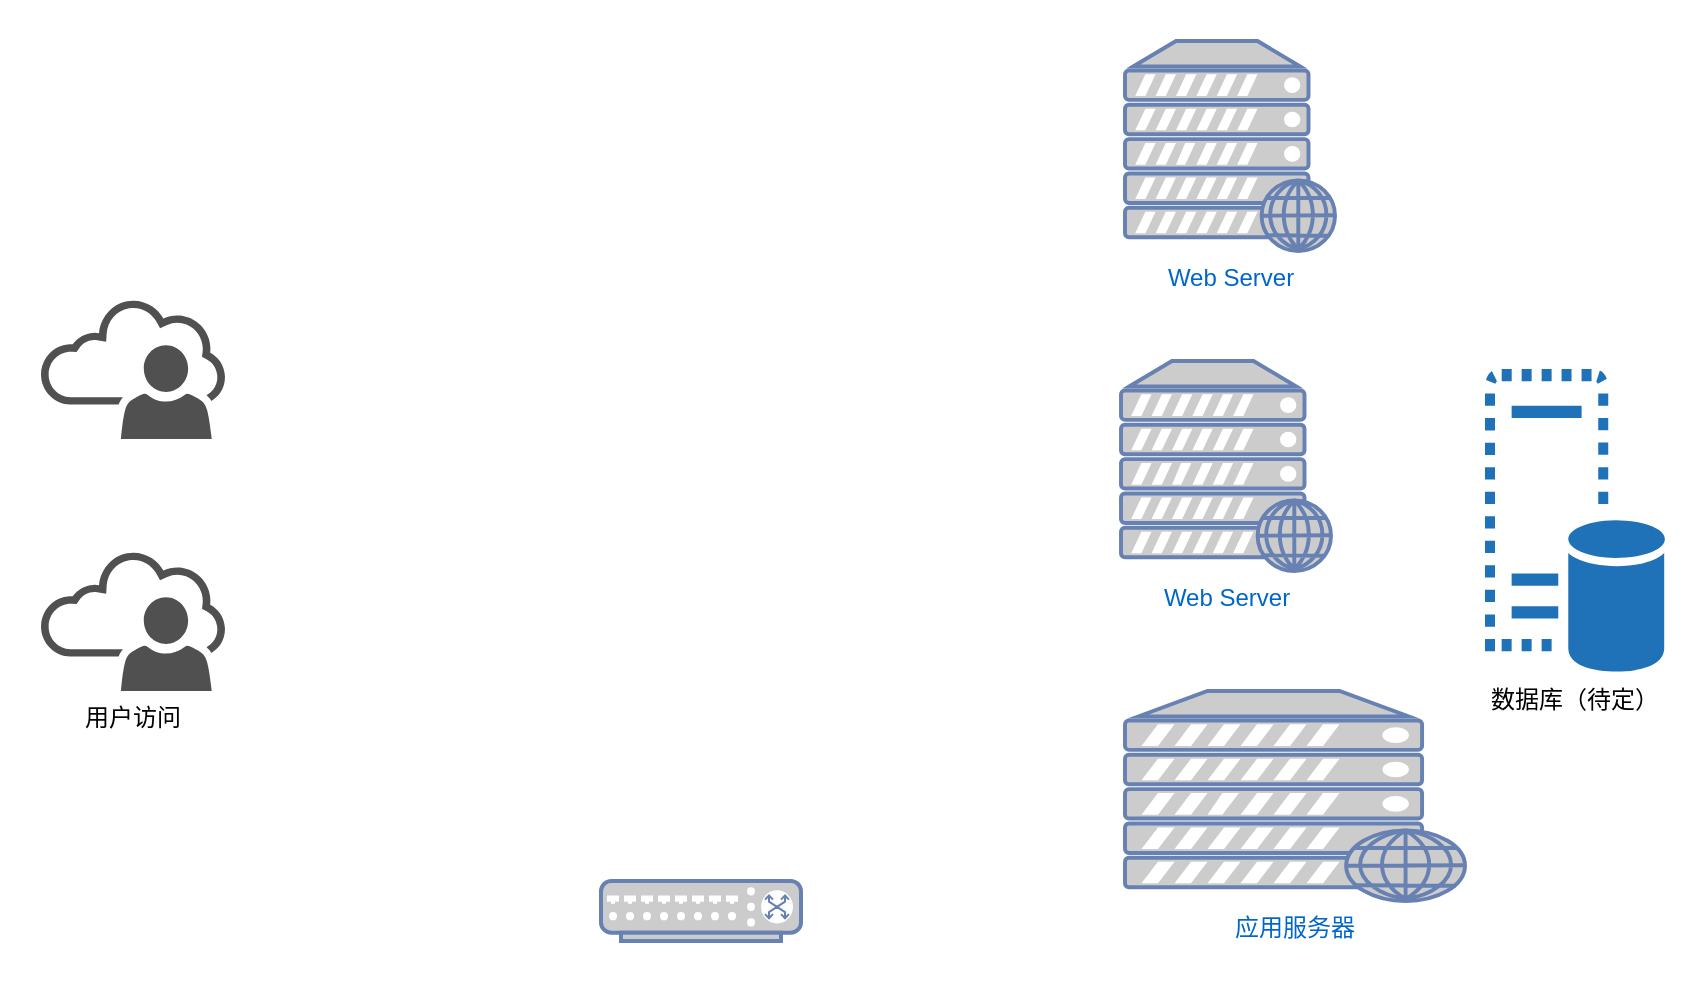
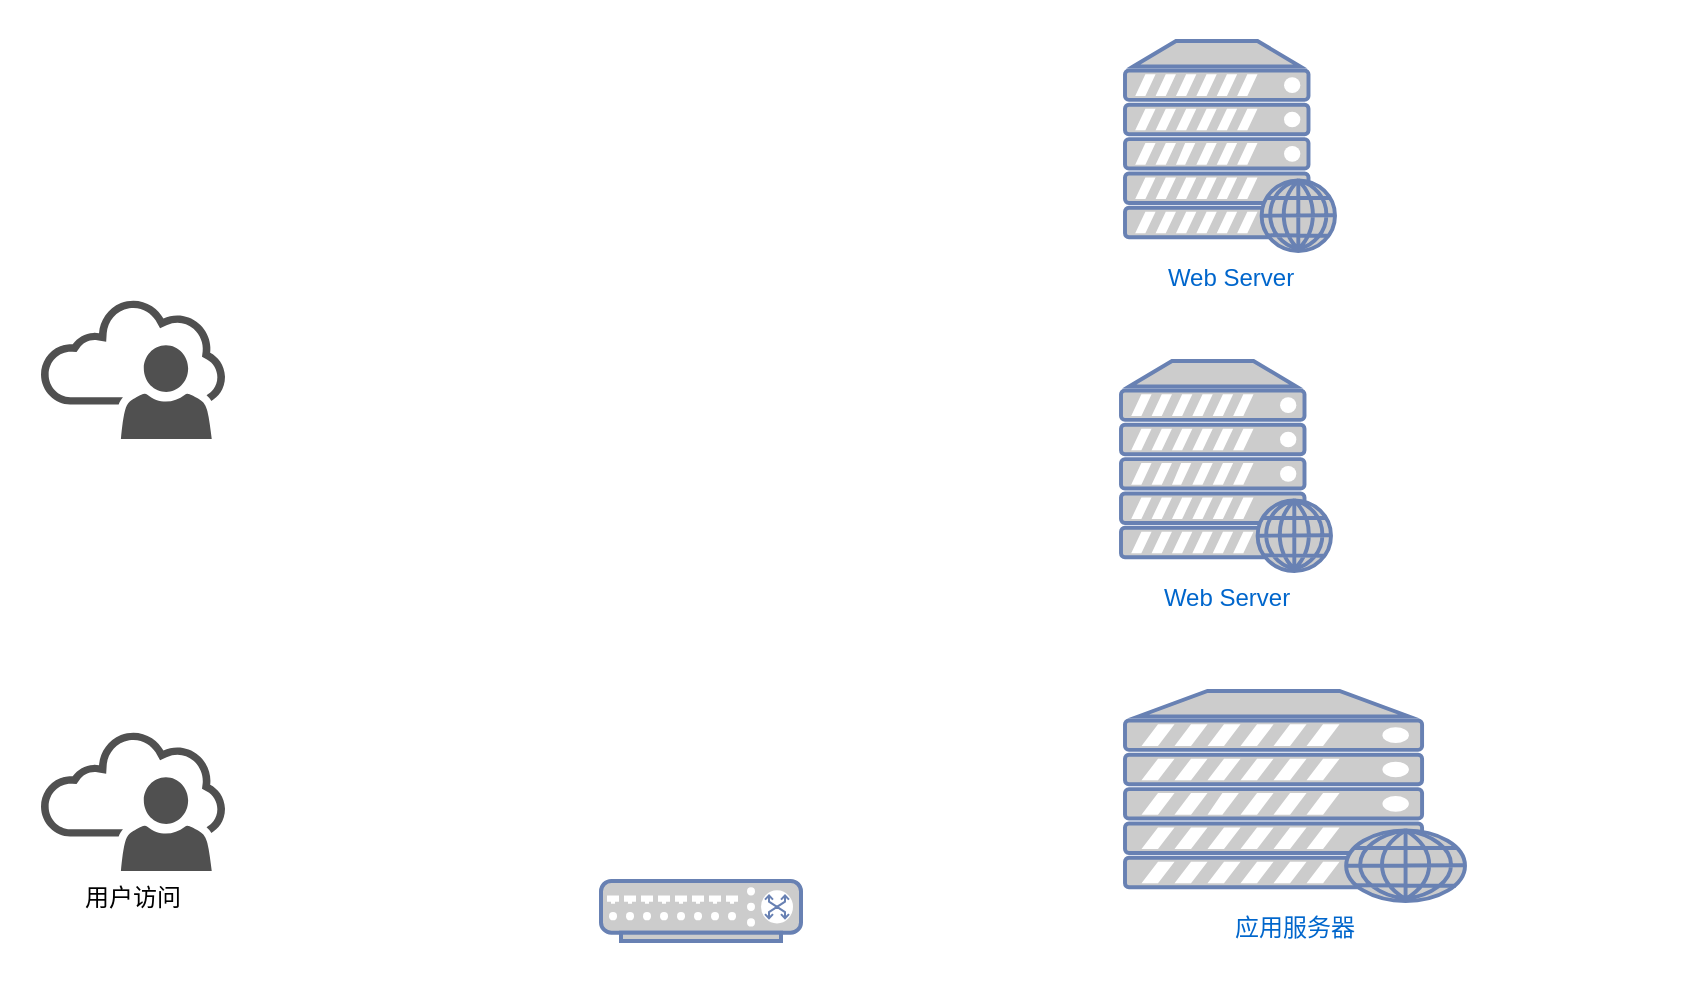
node "数据库（待定）": removed
node "用户访问": moved (133, 621) -> (133, 801)
